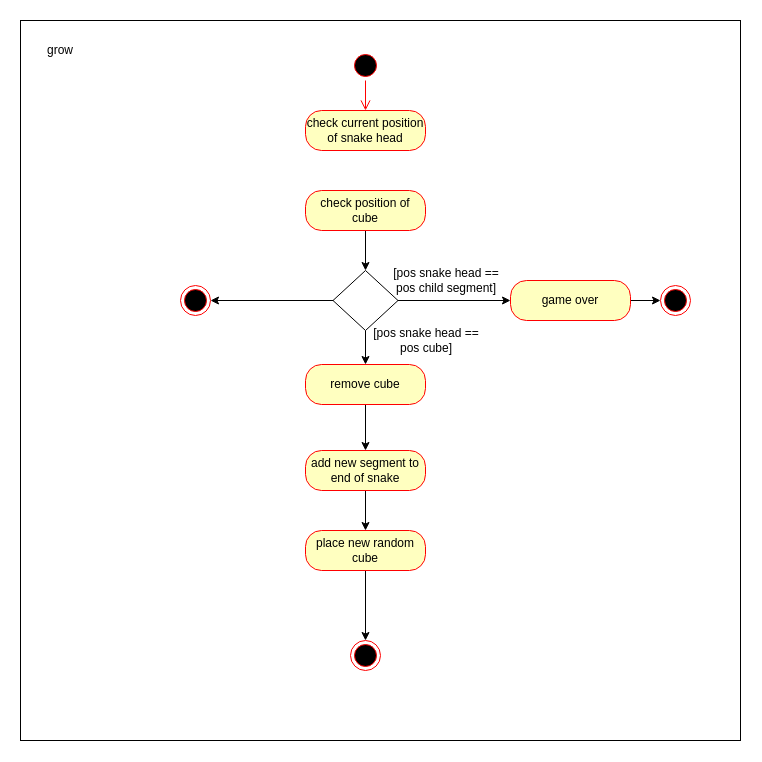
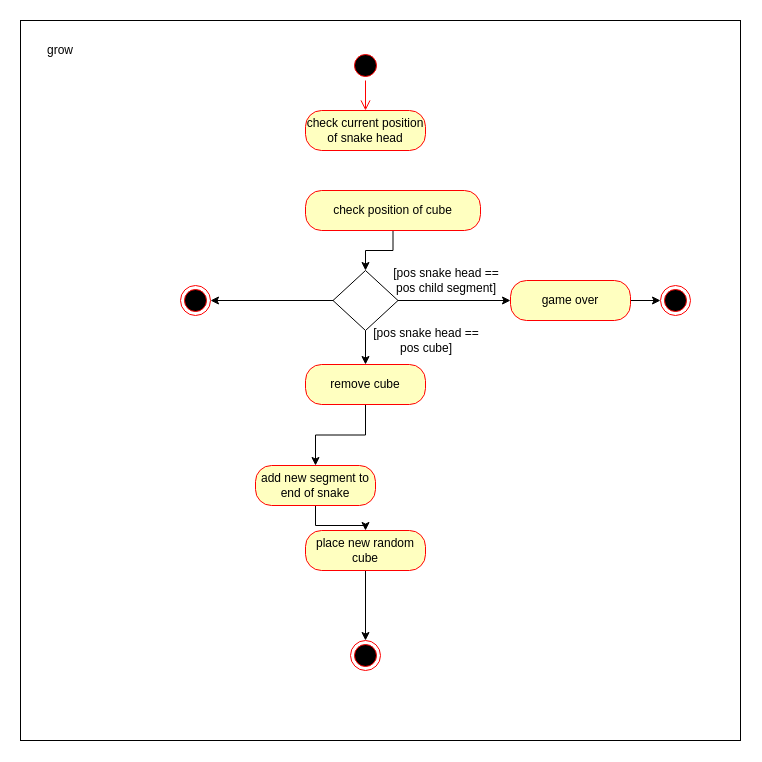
node "check position of cube": size 120x40 -> 175x40
node "add new segment to end of snake": moved (366, 471) -> (316, 486)
